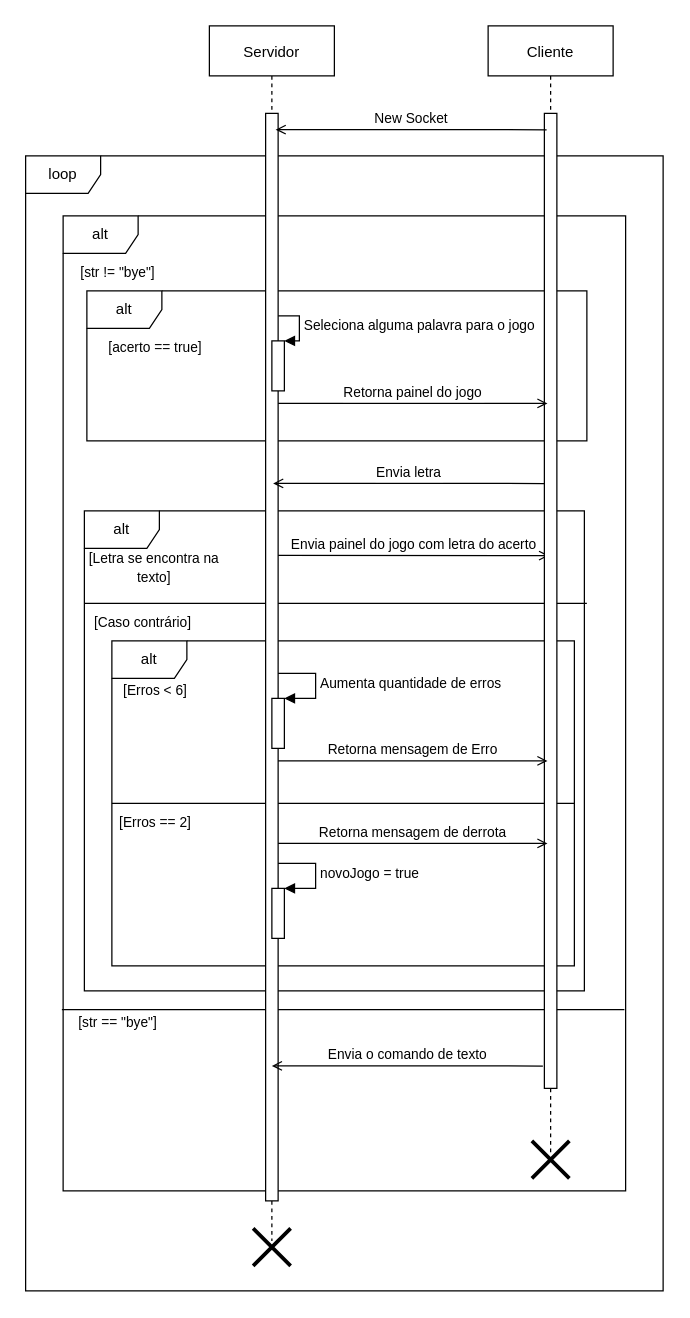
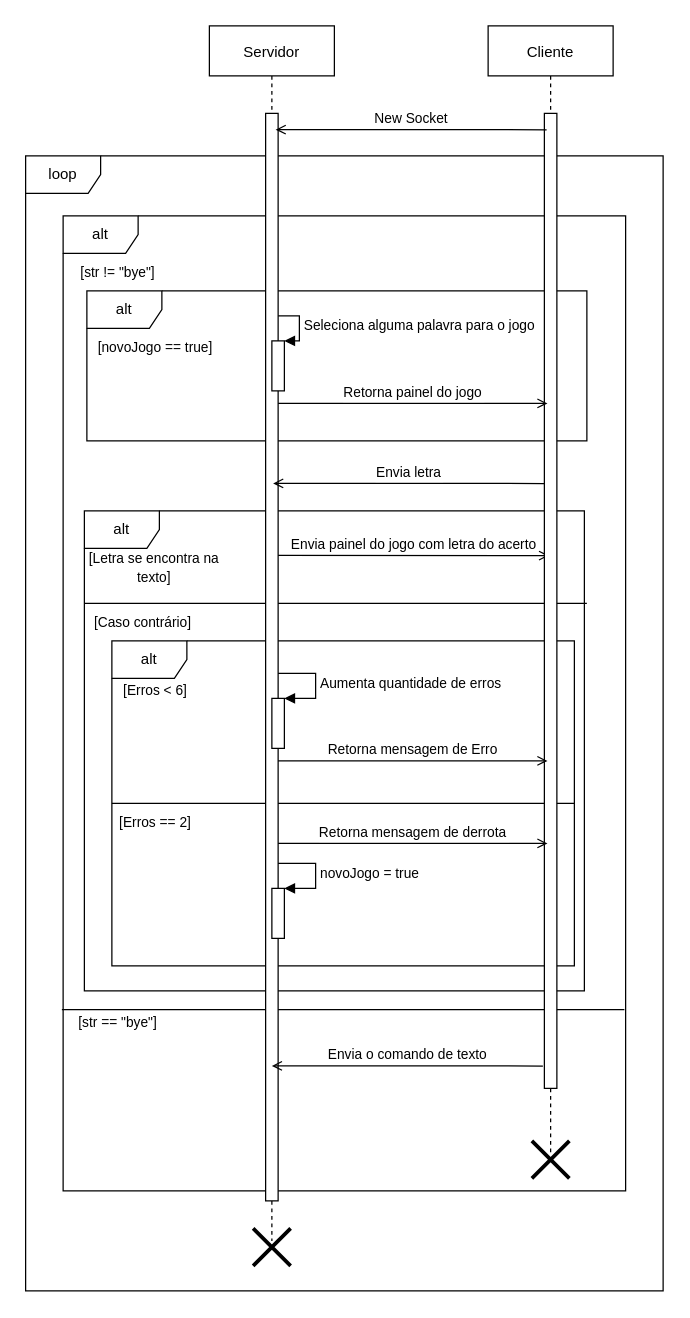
node "[acerto == true]": label "[acerto == true]" -> "[novoJogo == true]"
